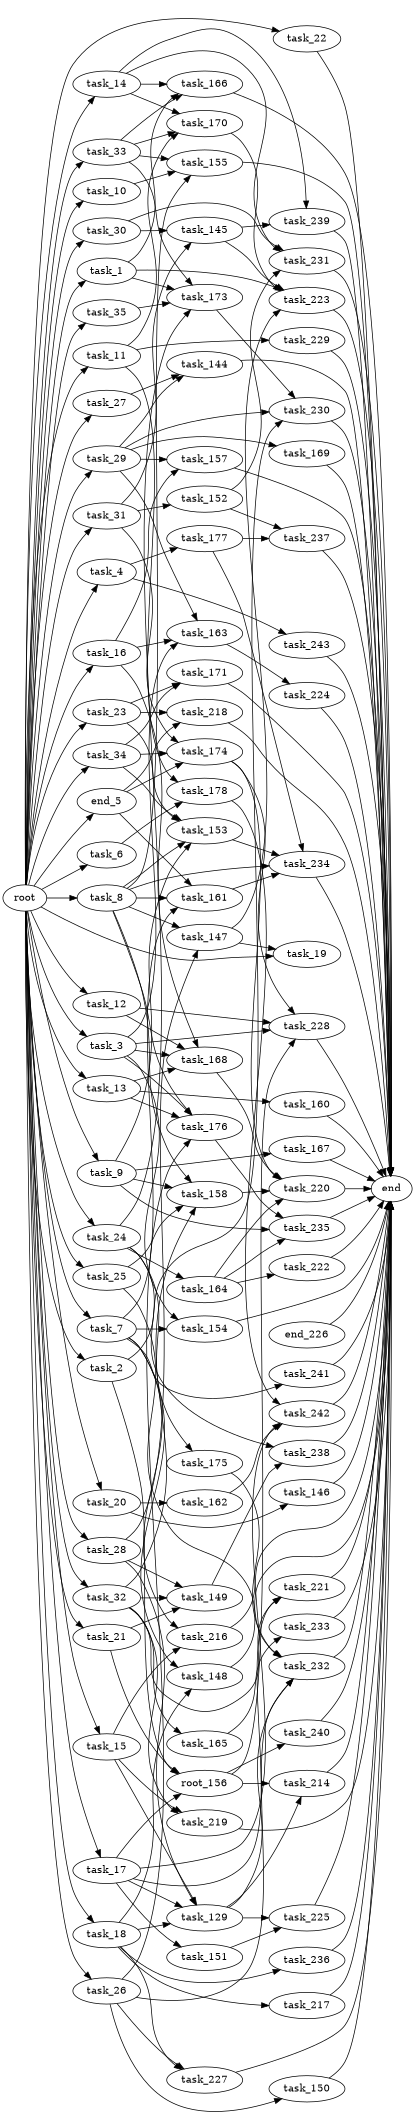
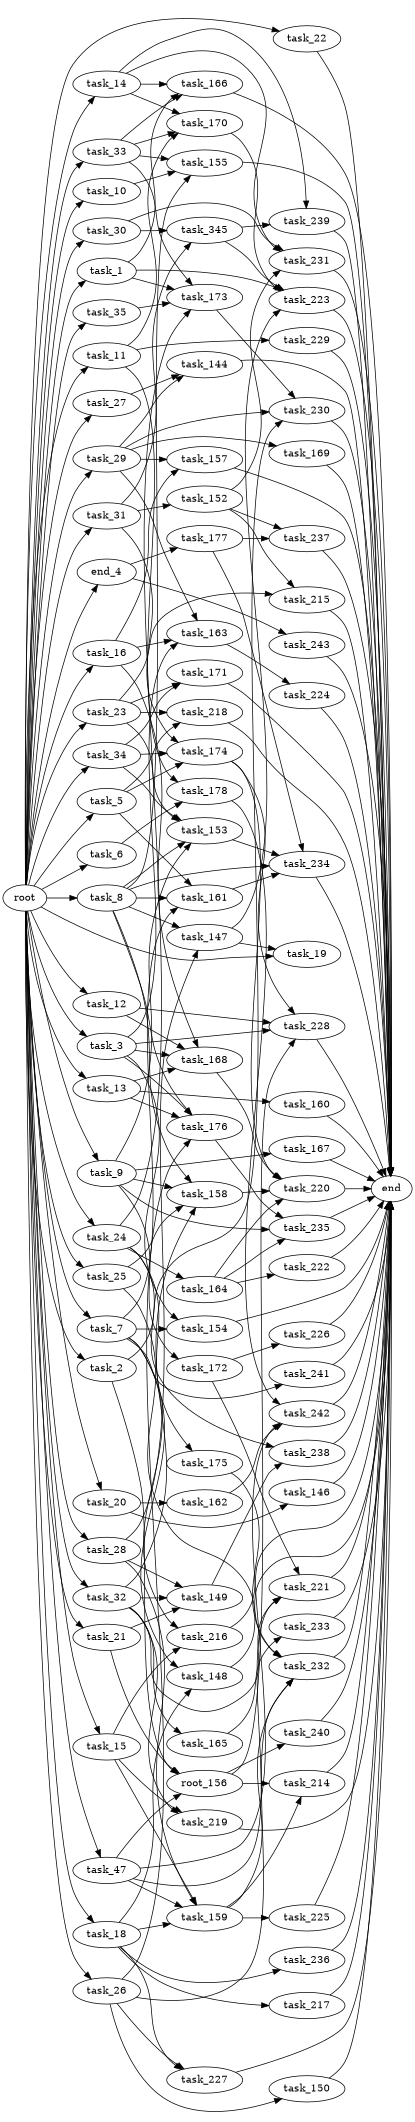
node "task_145": label "task_145" -> "task_345"
node "task_4": label "task_4" -> "end_4"
node "task_215": added
node "end_5": label "end_5" -> "task_5"
node "end_226": label "end_226" -> "task_226"
node "task_172": added
node "task_17": label "task_17" -> "task_47"
node "task_129": label "task_129" -> "task_159"
node "task_151": removed
